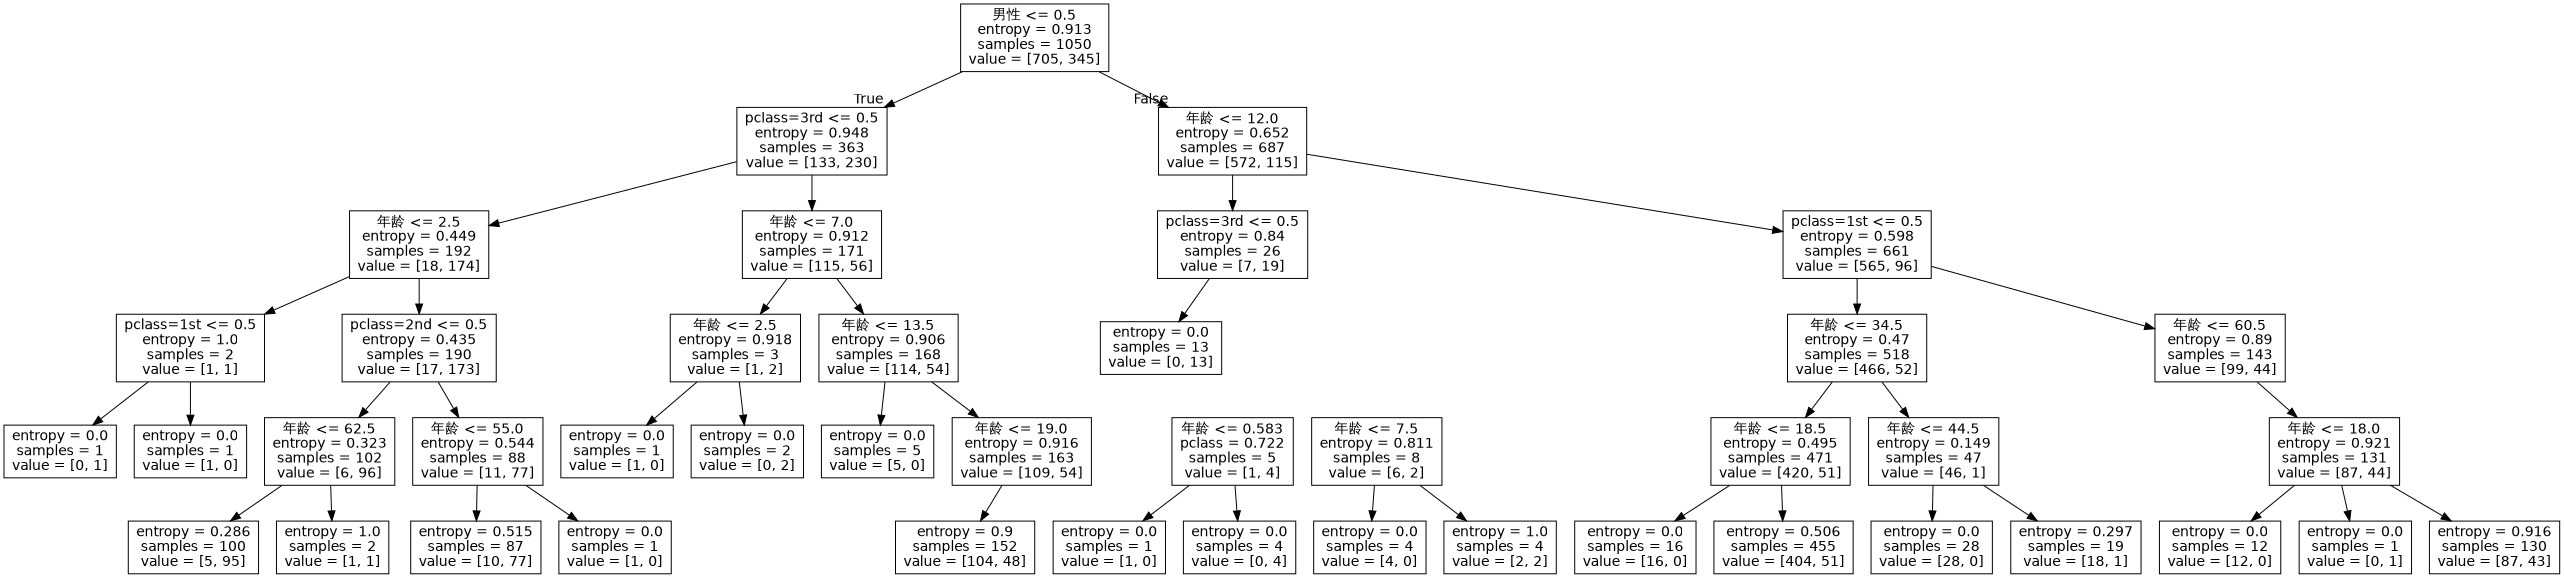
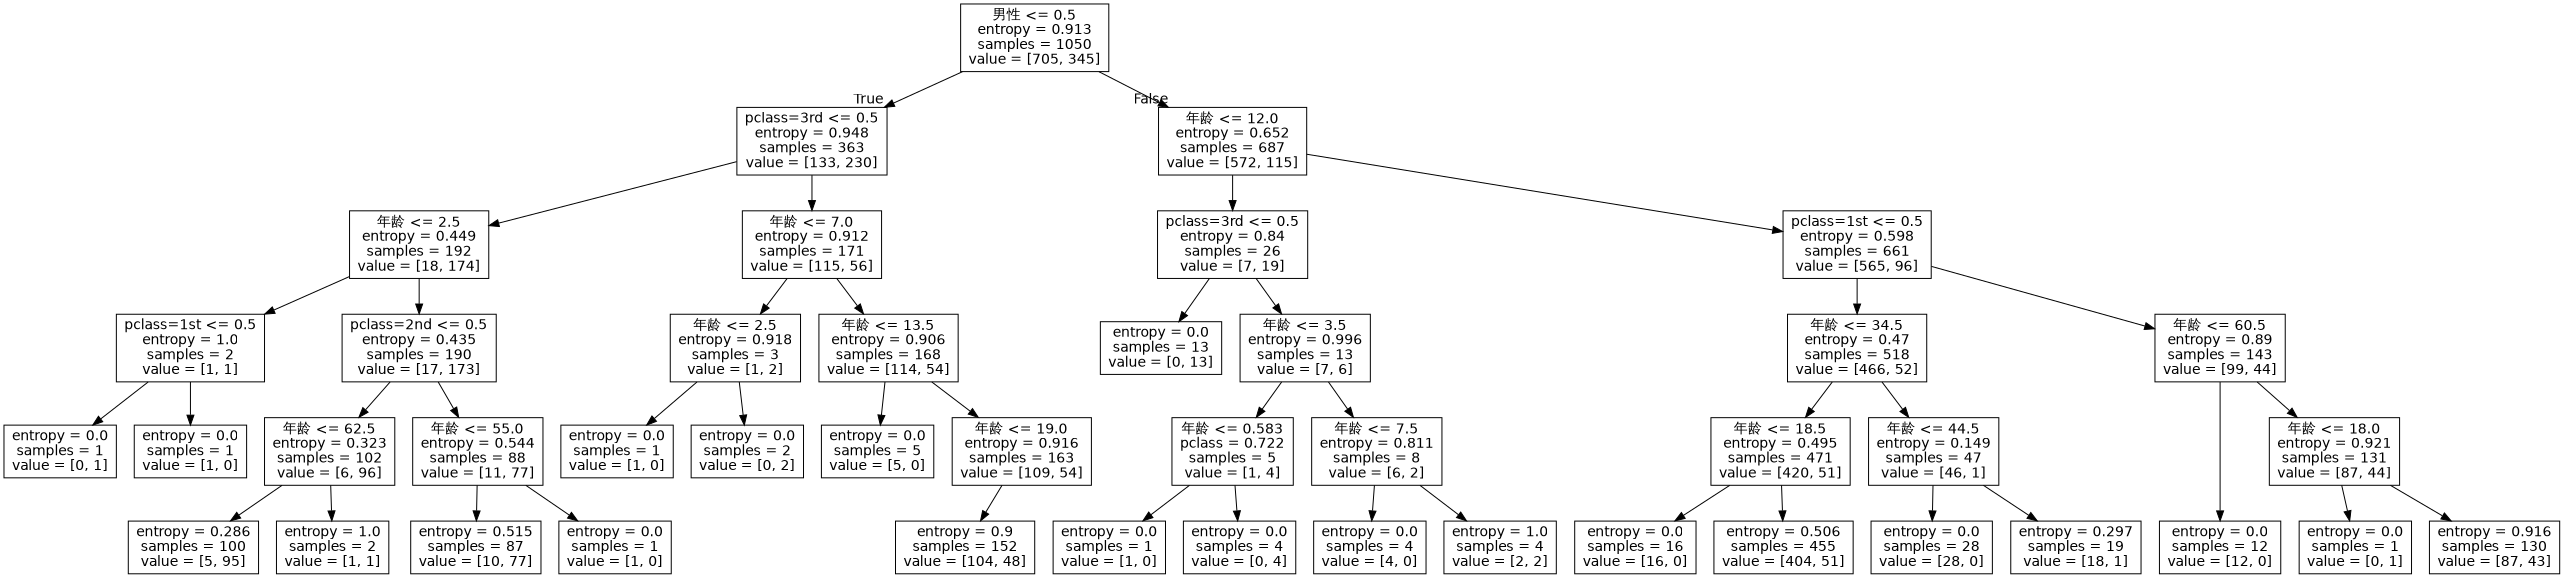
node "年龄 <= 3.5 entropy = 0.996 samples = 13 value = [7, 6]": added
edge "年龄 <= 18.0 entropy = 0.921 samples = 131 value = [87, 44]" -> "entropy = 0.0 samples = 12 value = [12, 0]": now "年龄 <= 60.5 entropy = 0.89 samples = 143 value = [99, 44]" -> "entropy = 0.0 samples = 12 value = [12, 0]"
